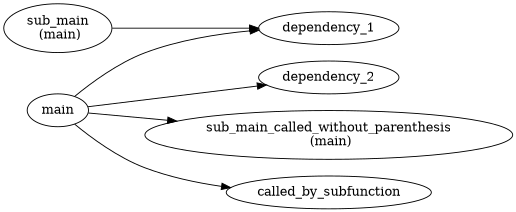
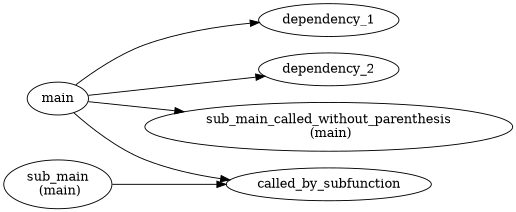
edge "sub_main (main)" -> "dependency_1": now "sub_main (main)" -> "called_by_subfunction"
